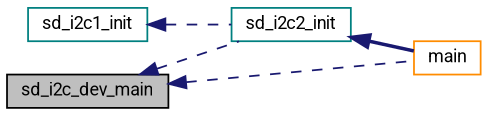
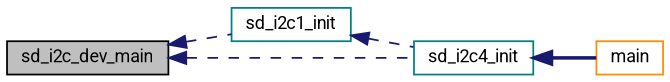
node "sd_i2c2_init": label "sd_i2c2_init" -> "sd_i2c4_init"
edge "main" -> "sd_i2c_dev_main": now "sd_i2c1_init" -> "sd_i2c_dev_main"
